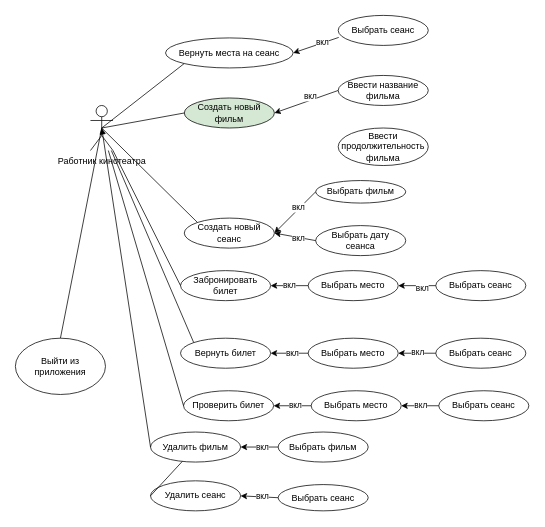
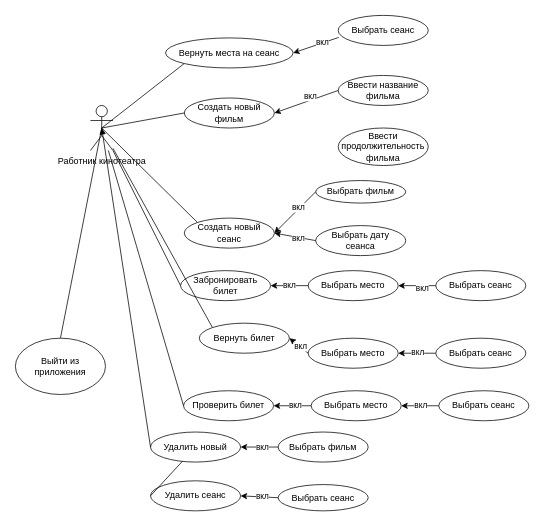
node "Создать новый фильм": fillcolor #d5e8d4 -> #ffffff
node "Вернуть билет": moved (225, 353) -> (244, 338)
node "Удалить фильм": label "Удалить фильм" -> "Удалить новый"
